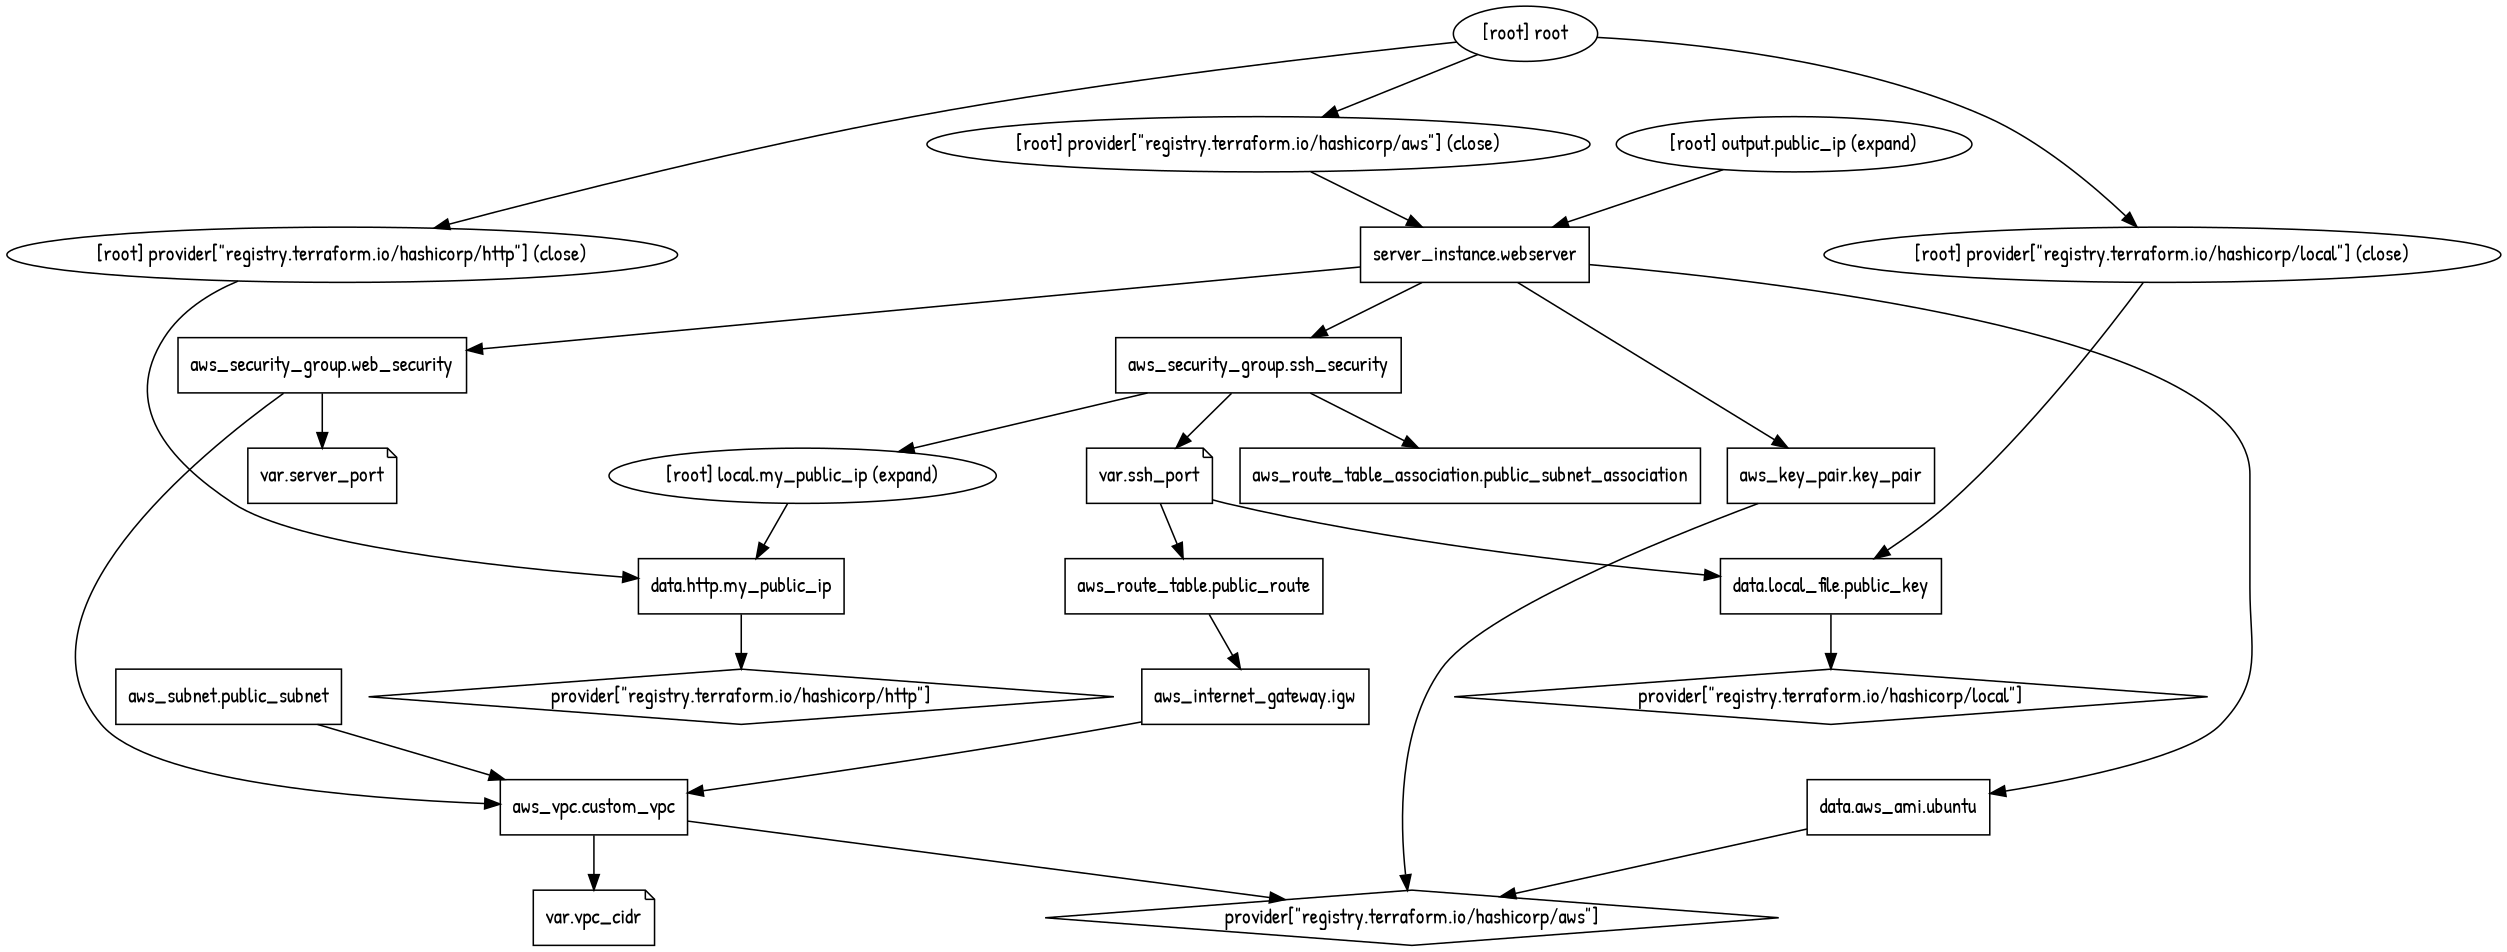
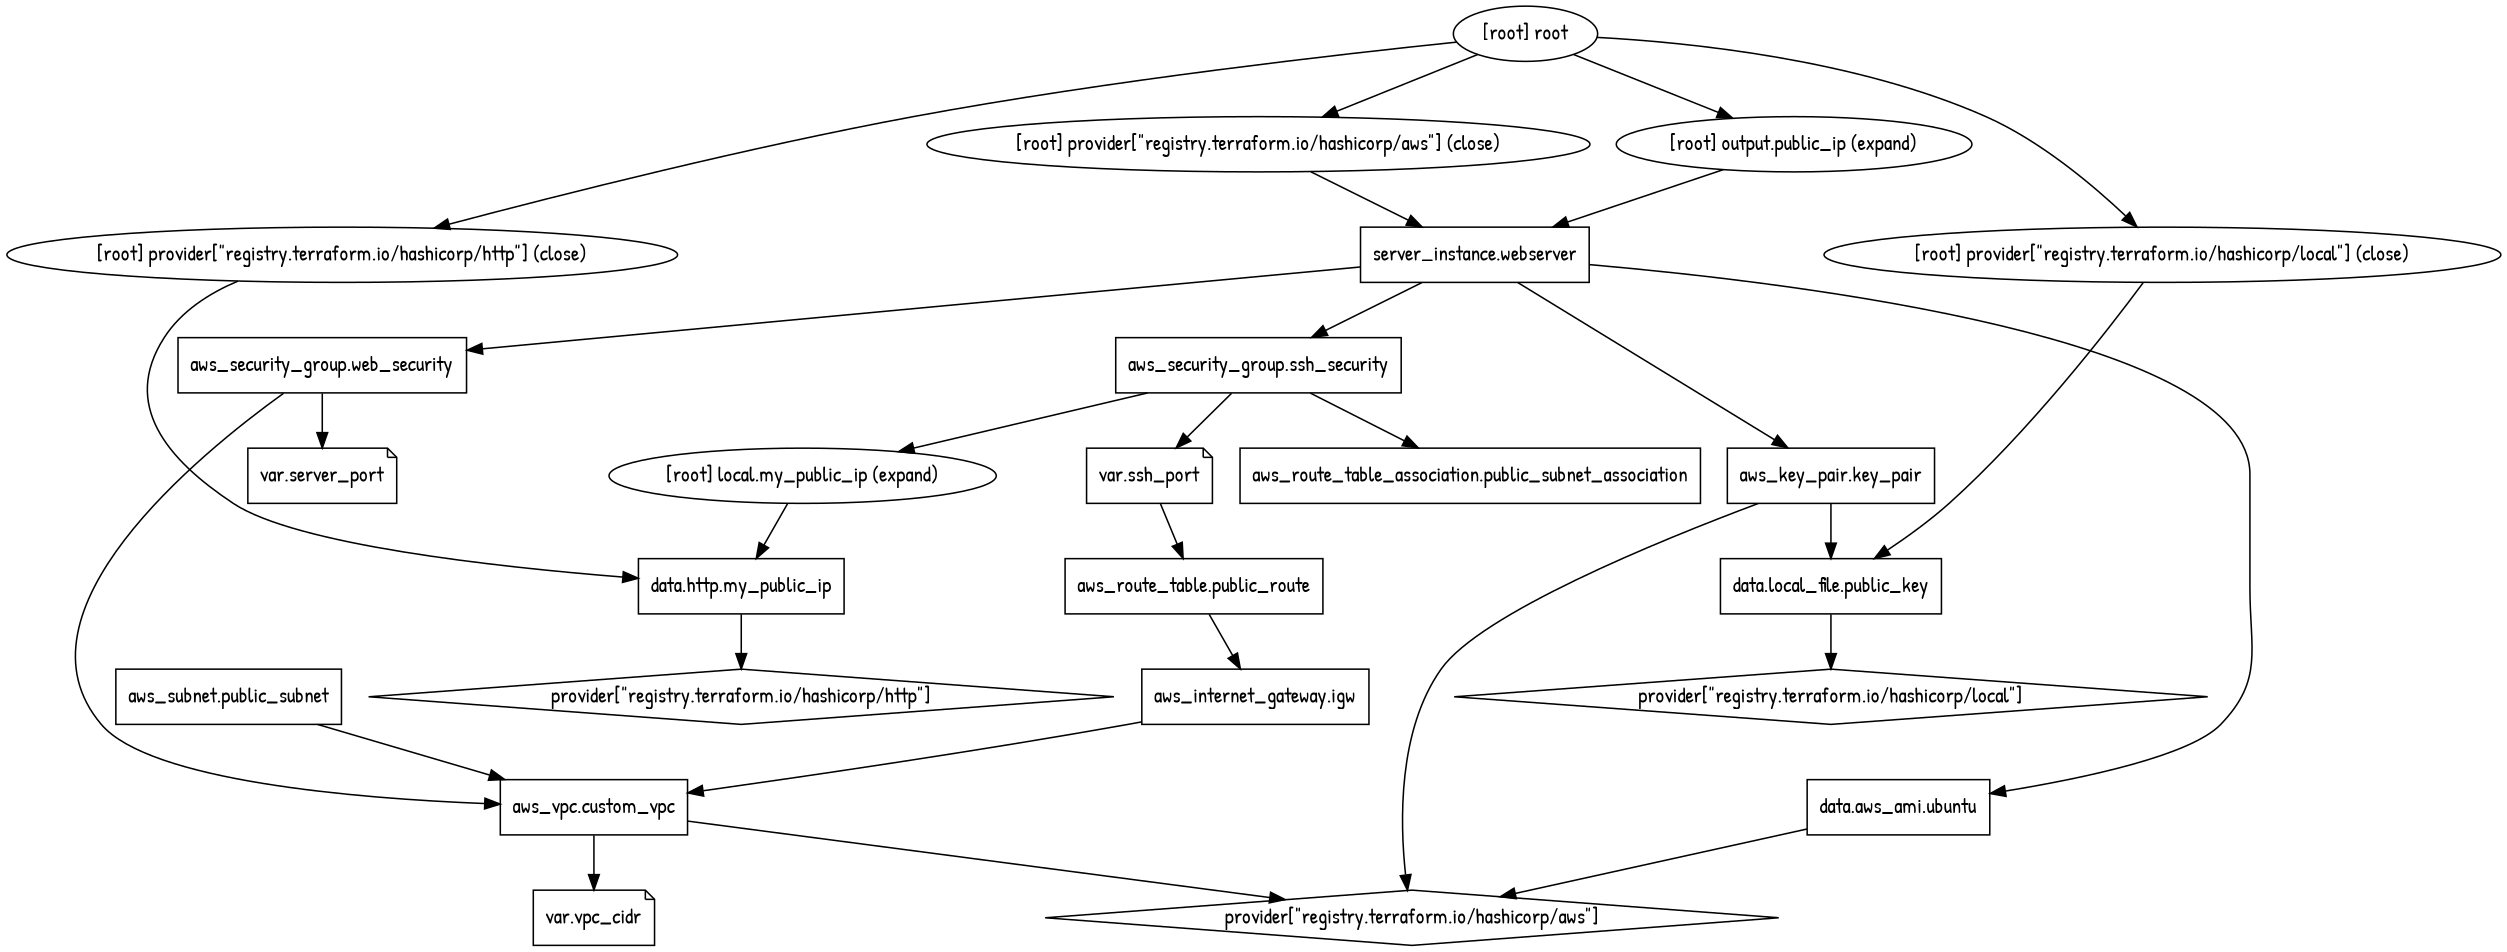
edge "[root] root" -> "[root] output.public_ip (expand)": added
edge "var.ssh_port" -> "data.local_file.public_key": now "aws_key_pair.key_pair" -> "data.local_file.public_key"
